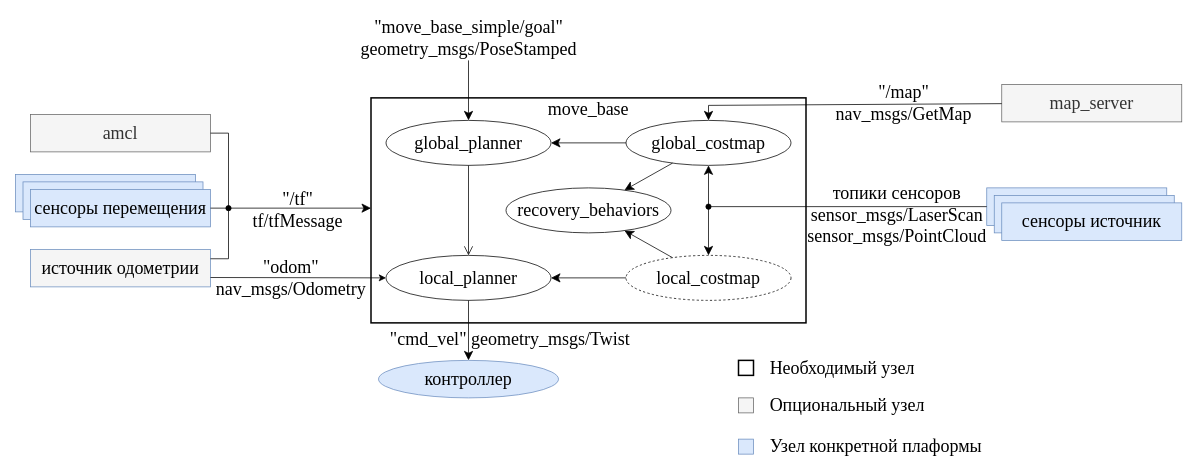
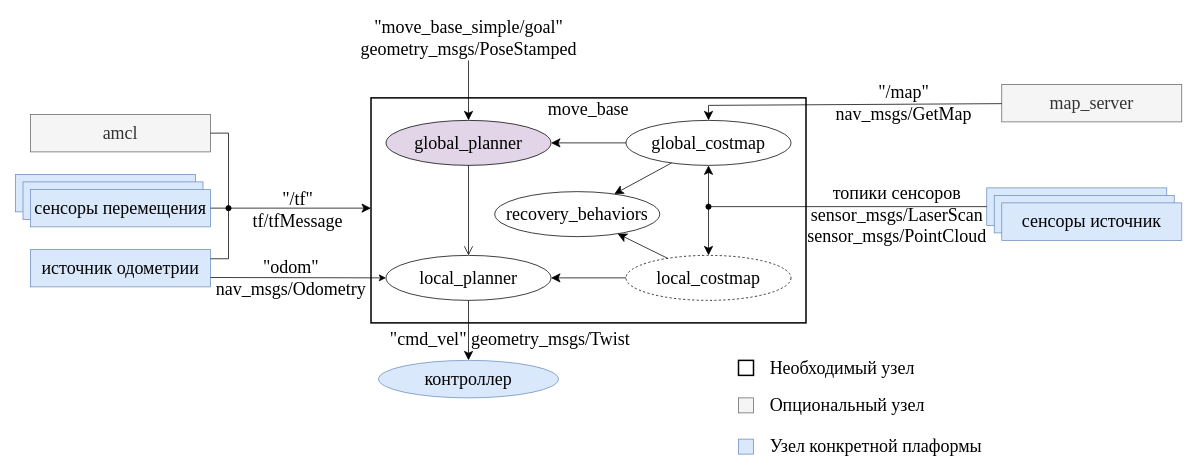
node "global_planner": fillcolor #ffffff -> #e1d5e7
node "recovery_behaviors": moved (588, 210) -> (577, 214)
node "источник одометрии": fillcolor #f5f5f5 -> #dae8fc
